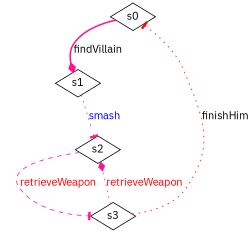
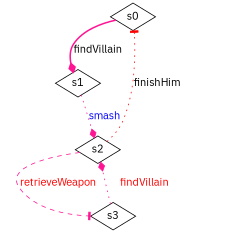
edge "s1" -> "s2": arrowhead tee -> diamond
edge "s3" -> "s0": now "s2" -> "s0"
edge "s3" -> "s2": label "retrieveWeapon" -> "findVillain"
